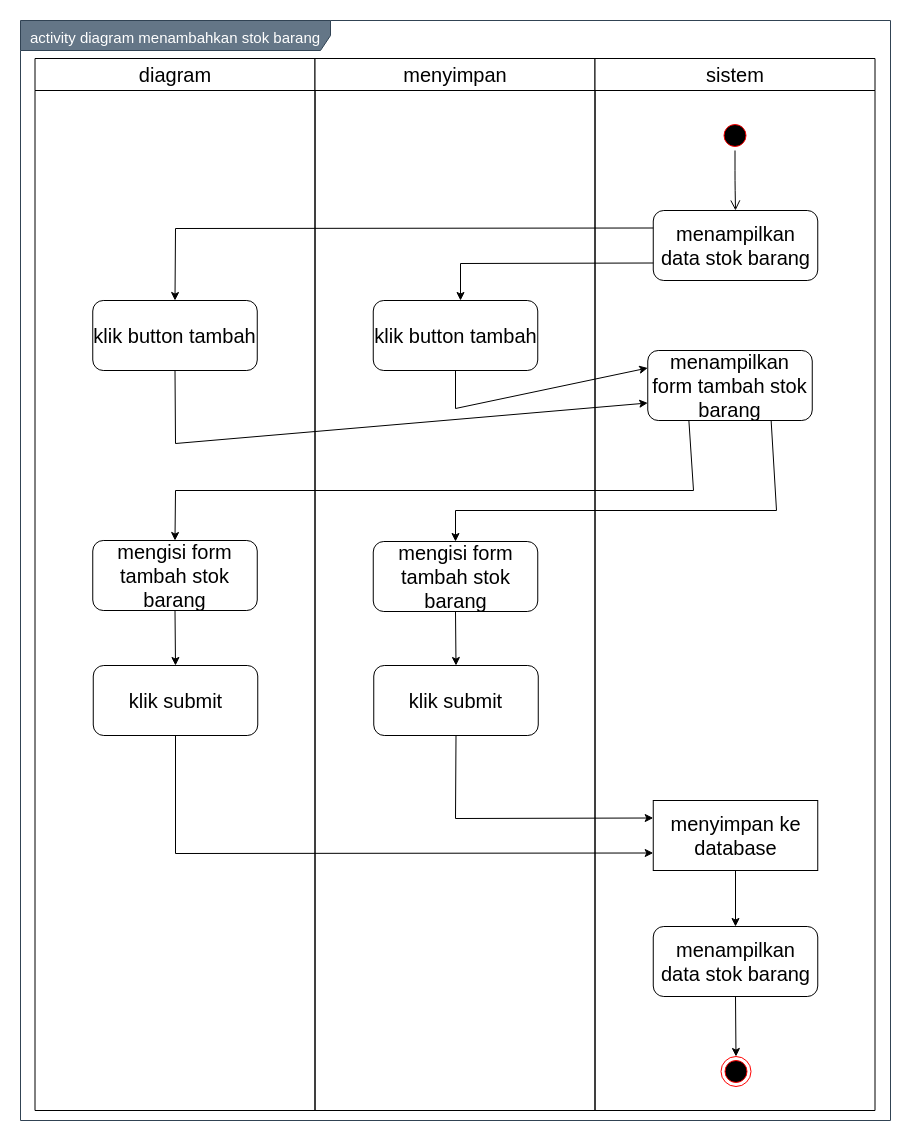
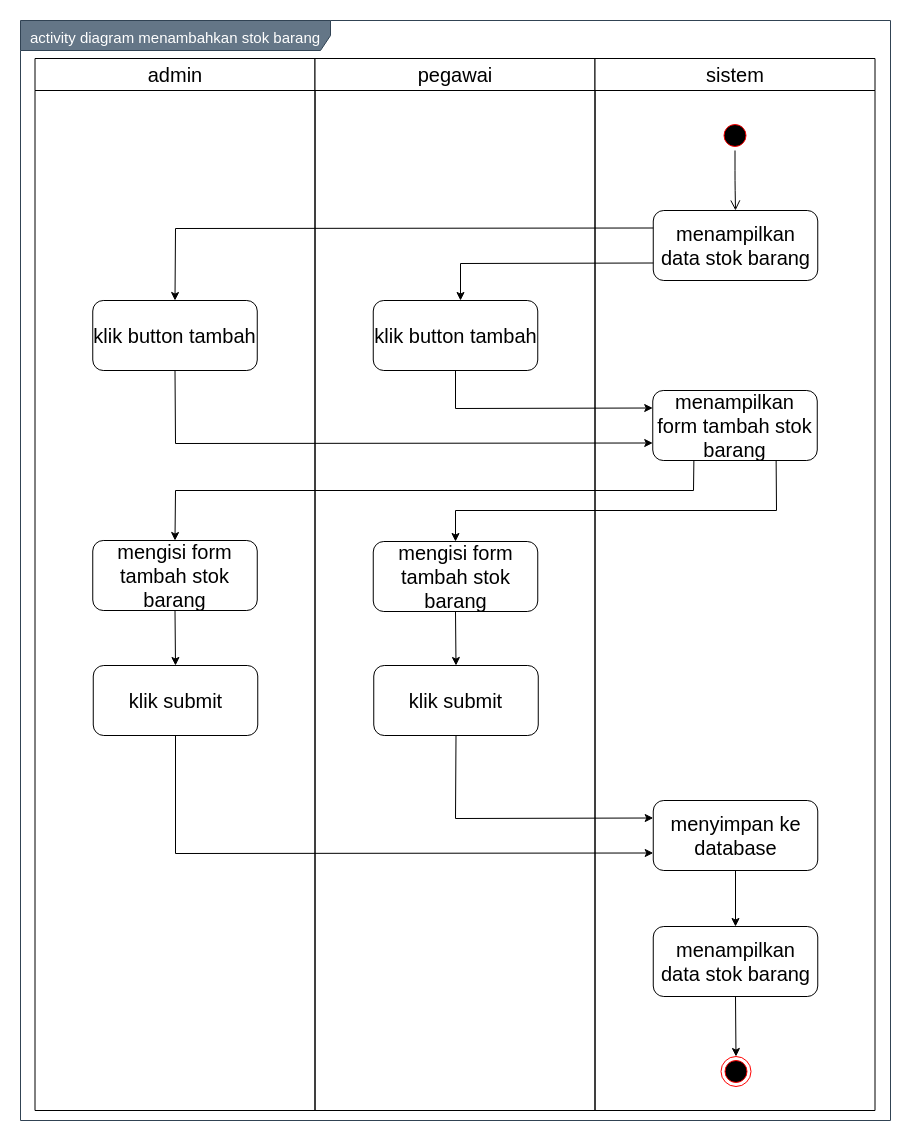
node "diagram": label "diagram" -> "admin"
node "menyimpan": label "menyimpan" -> "pegawai"
node "menampilkan form tambah stok barang": moved (730, 386) -> (735, 426)
node "menyimpan ke database": shape rectangle -> rounded rectangle
